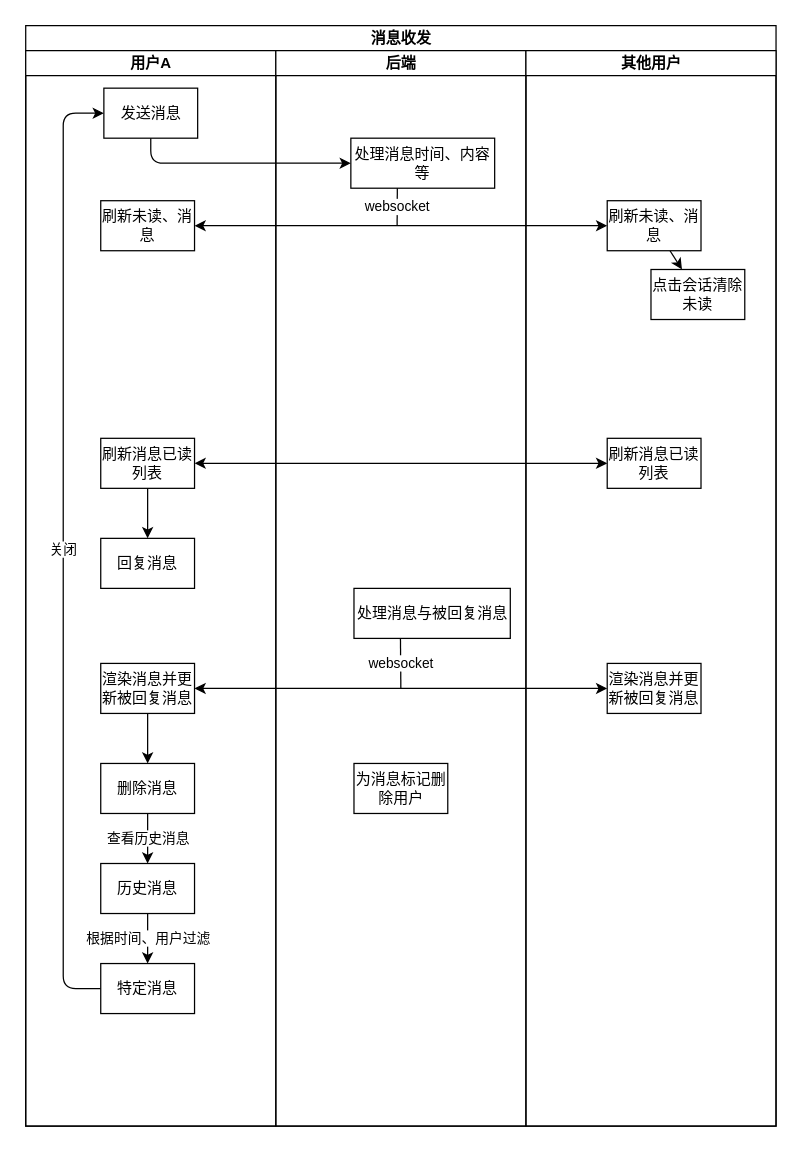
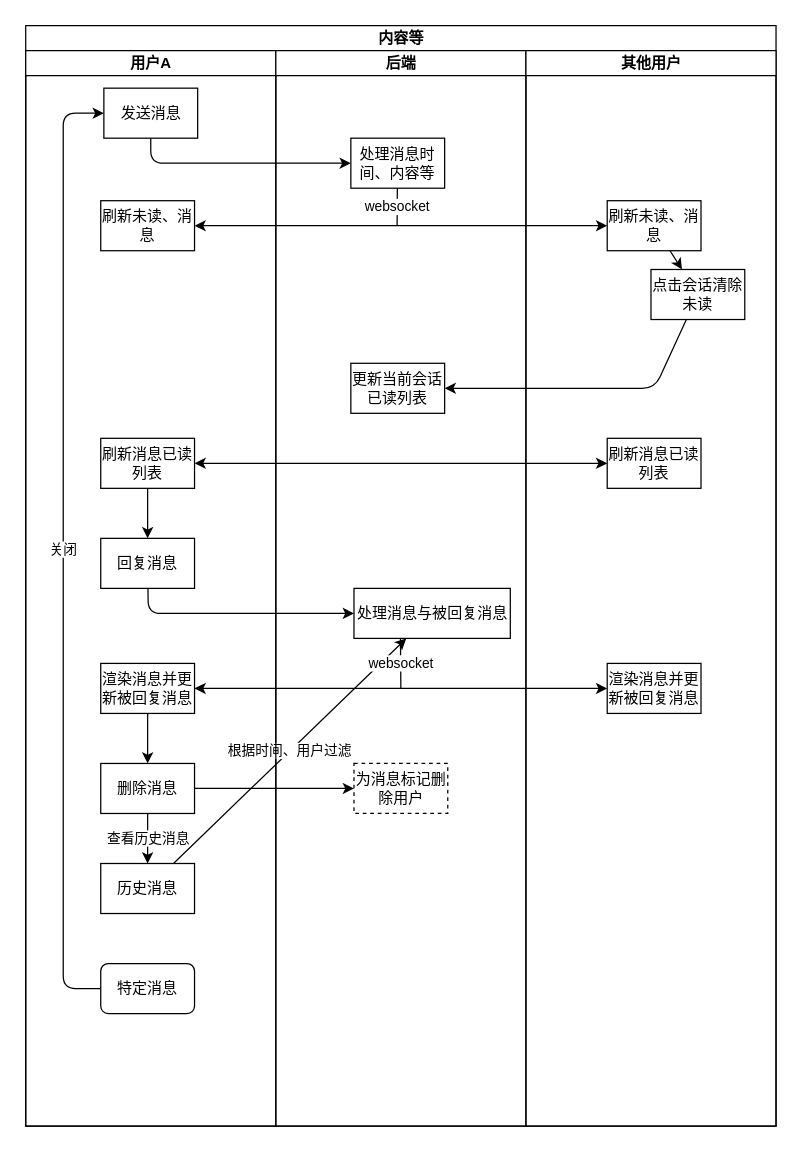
node "消息收发": label "消息收发" -> "内容等"
node "处理消息时间、内容等": size 144x50 -> 94x50
node "更新当前会话已读列表": added
edge "点击会话清除未读" -> "更新当前会话已读列表": added
edge "回复消息" -> "处理消息与被回复消息": added
edge "删除消息" -> "为消息标记删除用户": added
node "为消息标记删除用户": style solid -> dashed
edge "历史消息" -> "特定消息": now "历史消息" -> "处理消息与被回复消息"
node "特定消息": shape rectangle -> rounded rectangle
